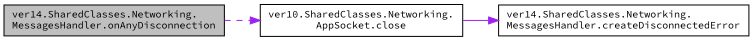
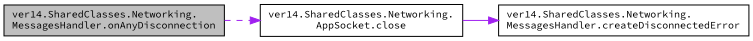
node "ver10.SharedClasses.Networking. AppSocket.close": label "ver10.SharedClasses.Networking. AppSocket.close" -> "ver14.SharedClasses.Networking. AppSocket.close"
